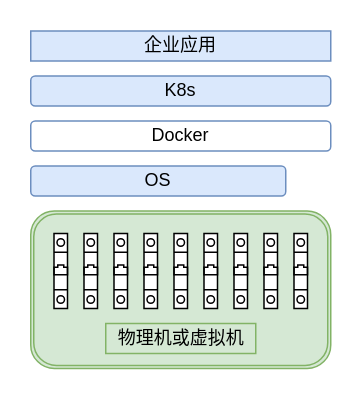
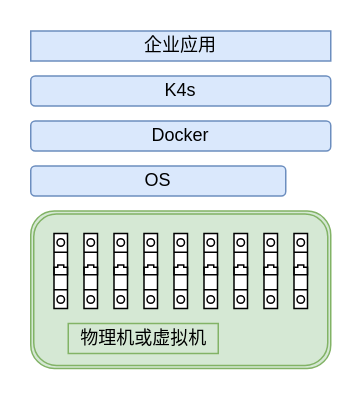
node "K8s": label "K8s" -> "K4s"
node "Docker": fillcolor #ffffff -> #dae8fc
node "物理机或虚拟机": moved (181, 338) -> (143, 338)
